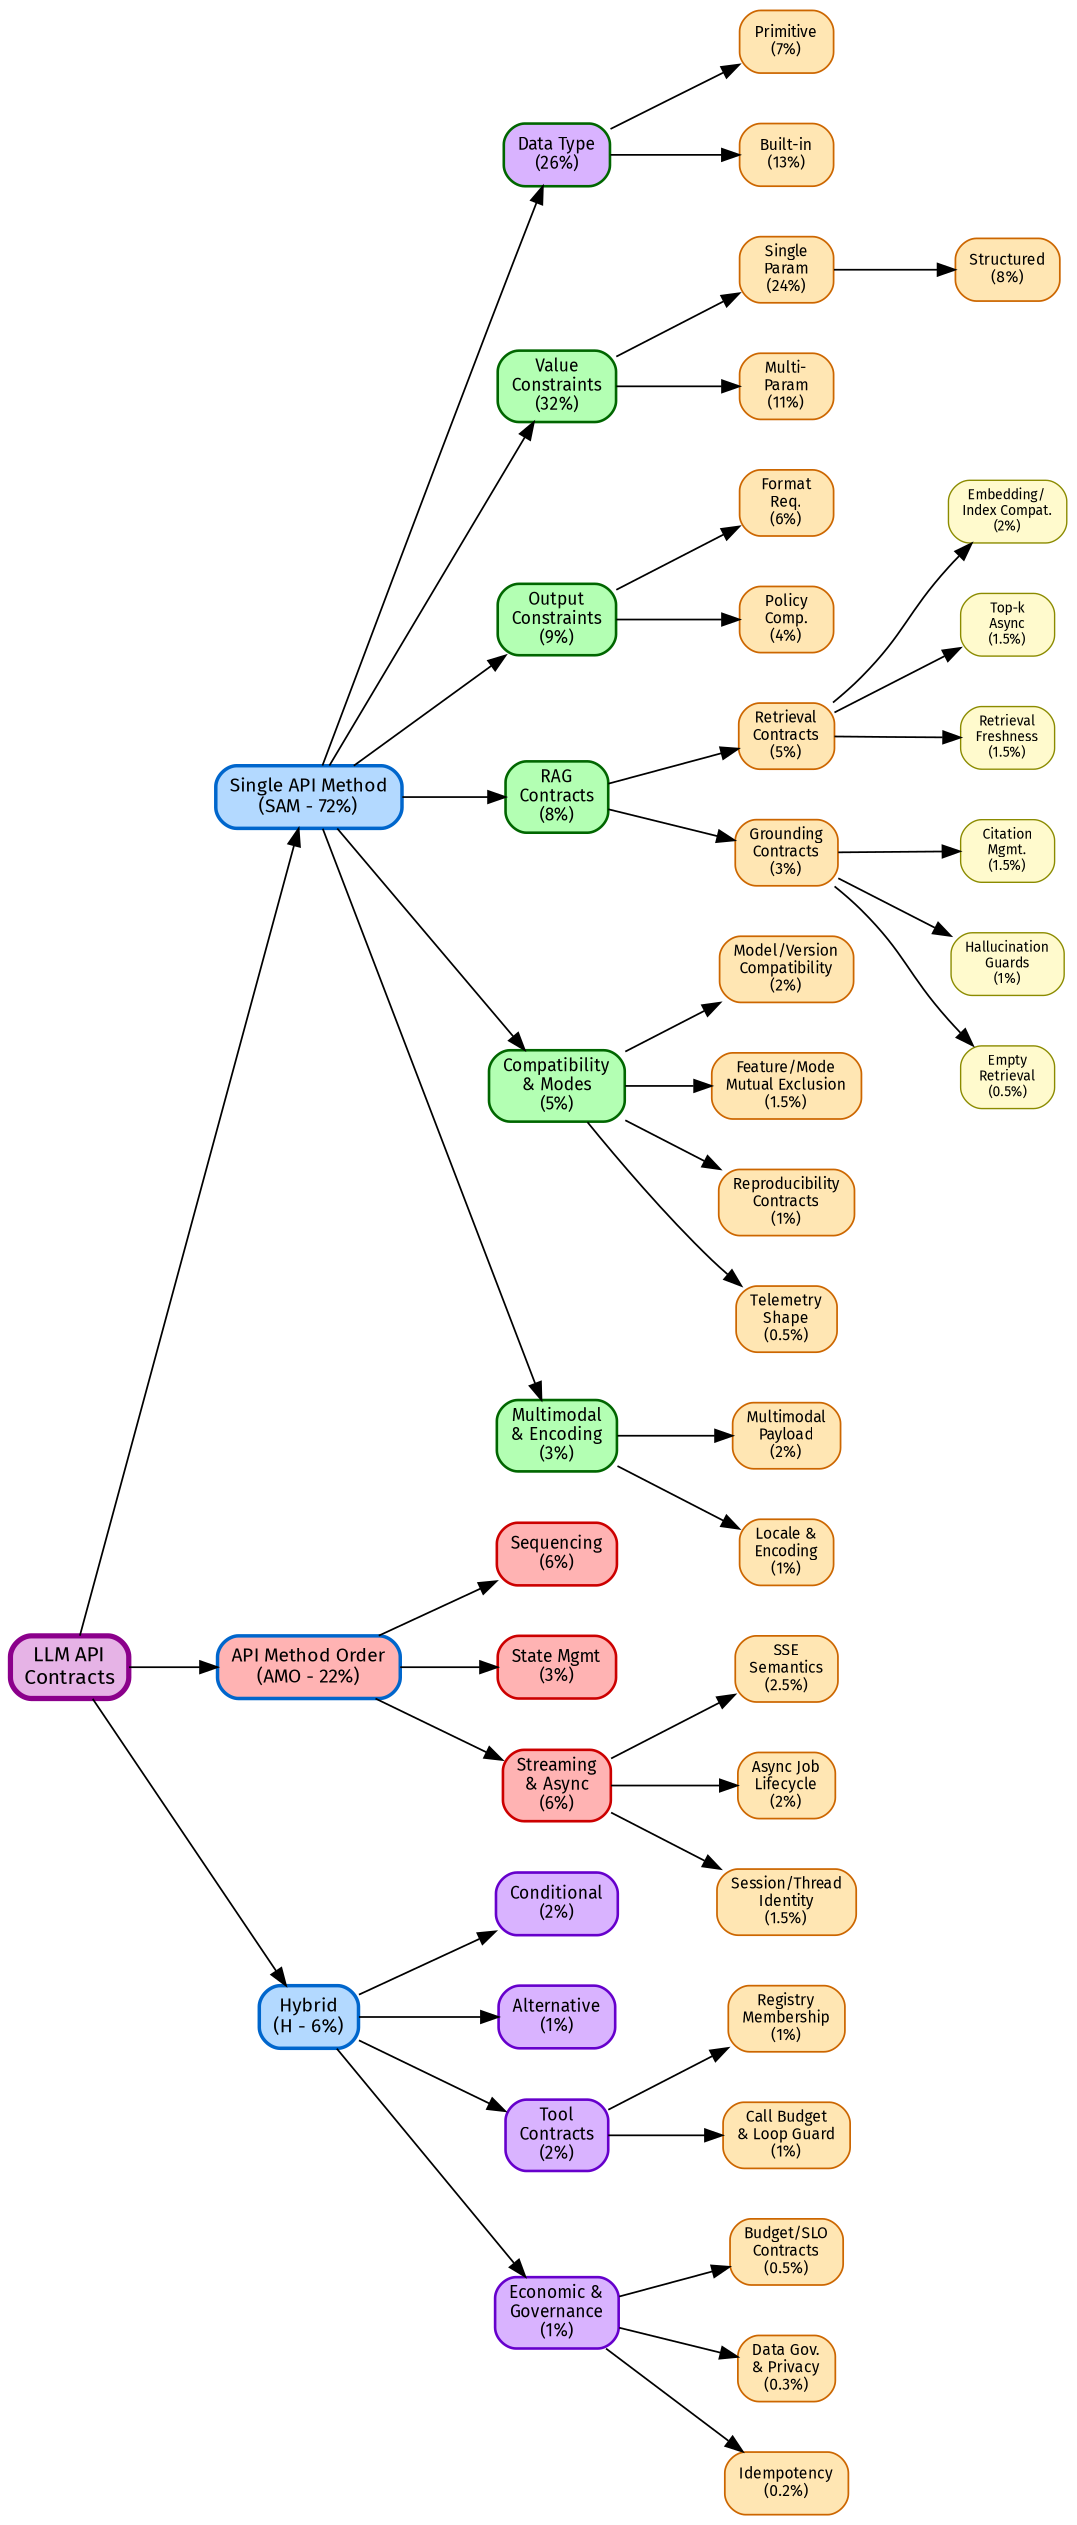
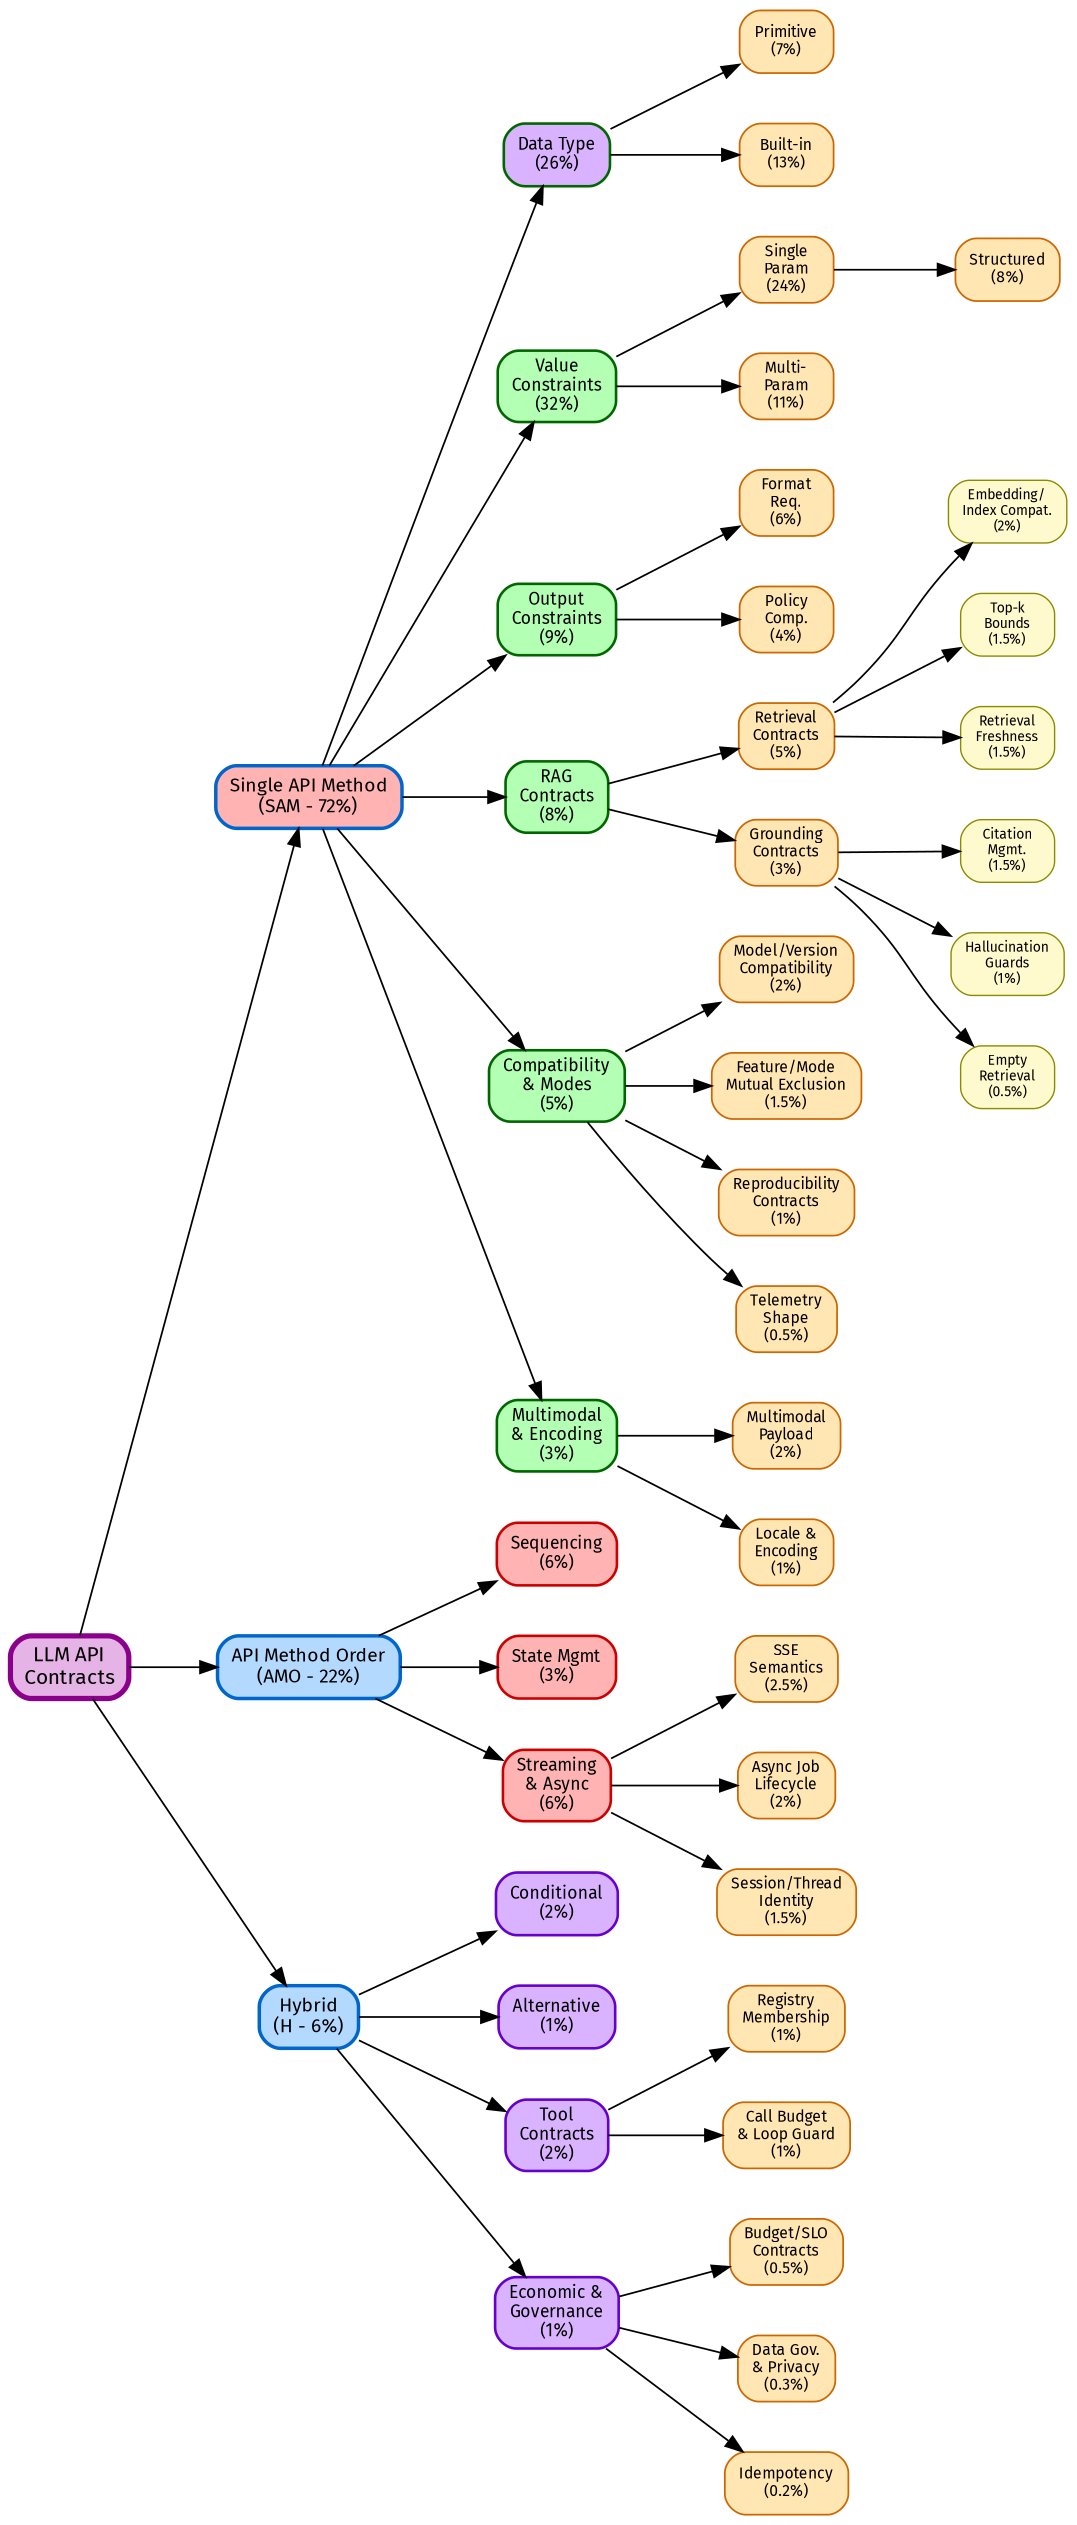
node "Top-k Async (1.5%)": label "Top-k Async (1.5%)" -> "Top-k Bounds (1.5%)"
node "Single API Method (SAM - 72%)": fillcolor #b3d9ff -> #ffb3b3
node "API Method Order (AMO - 22%)": fillcolor #ffb3b3 -> #b3d9ff
